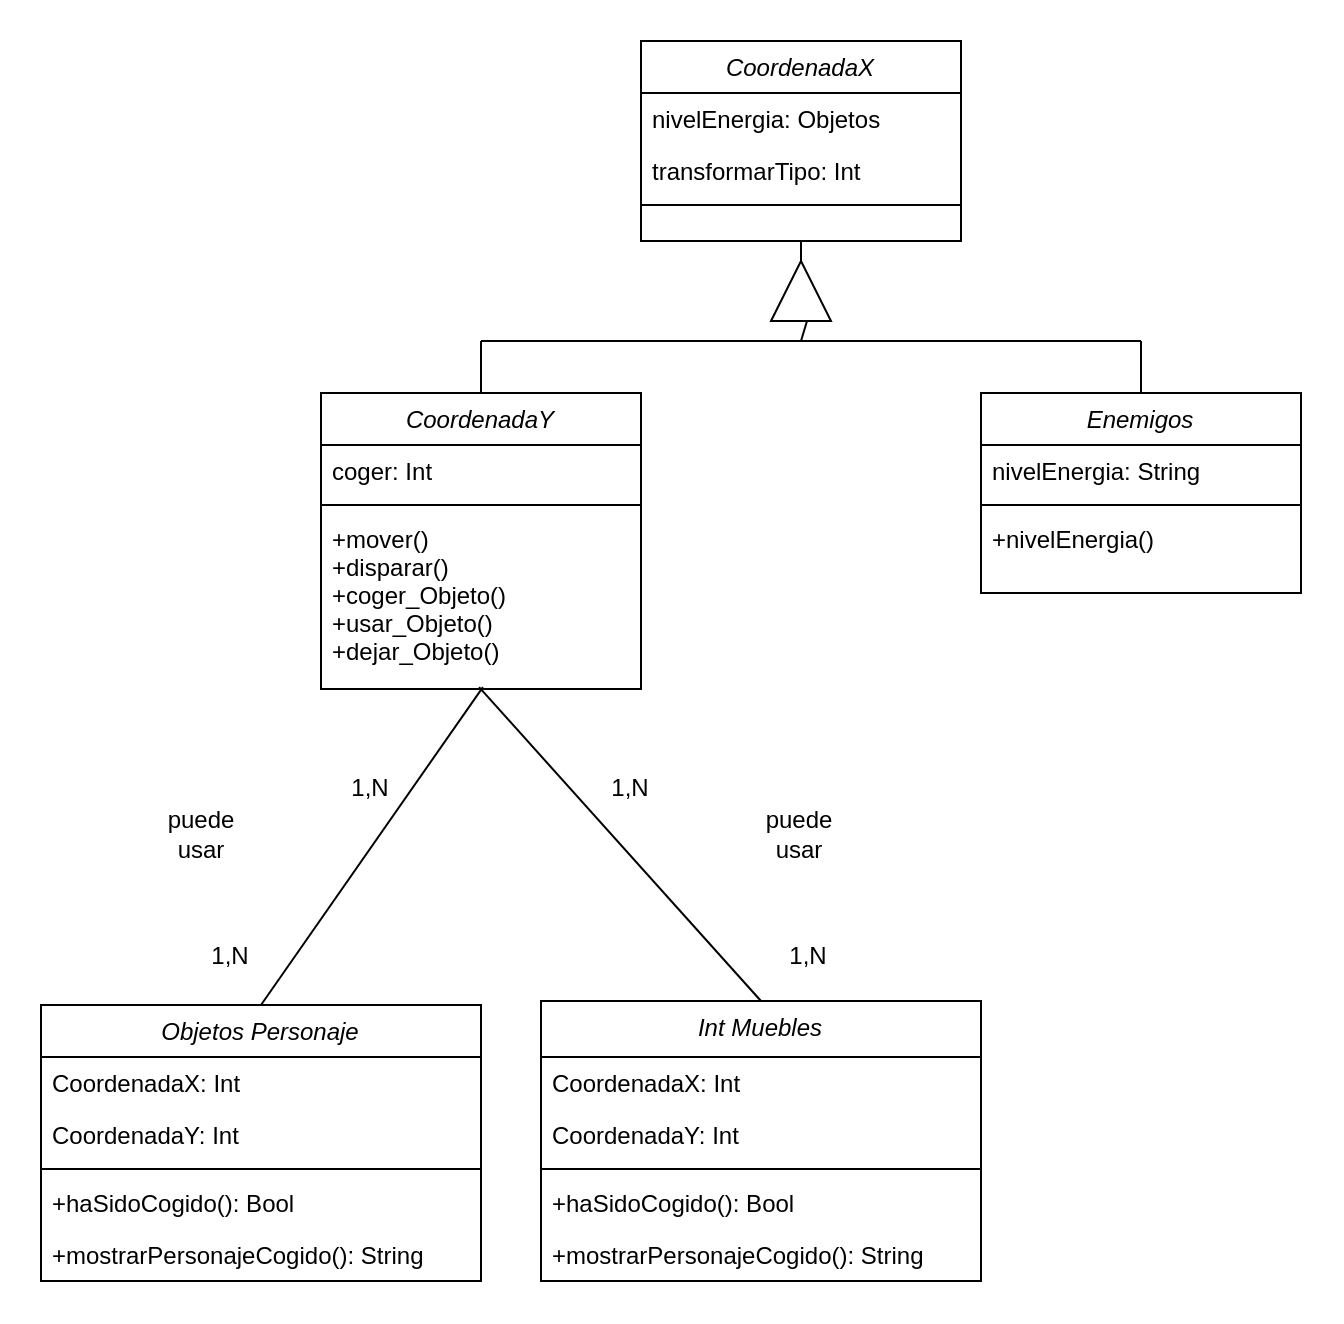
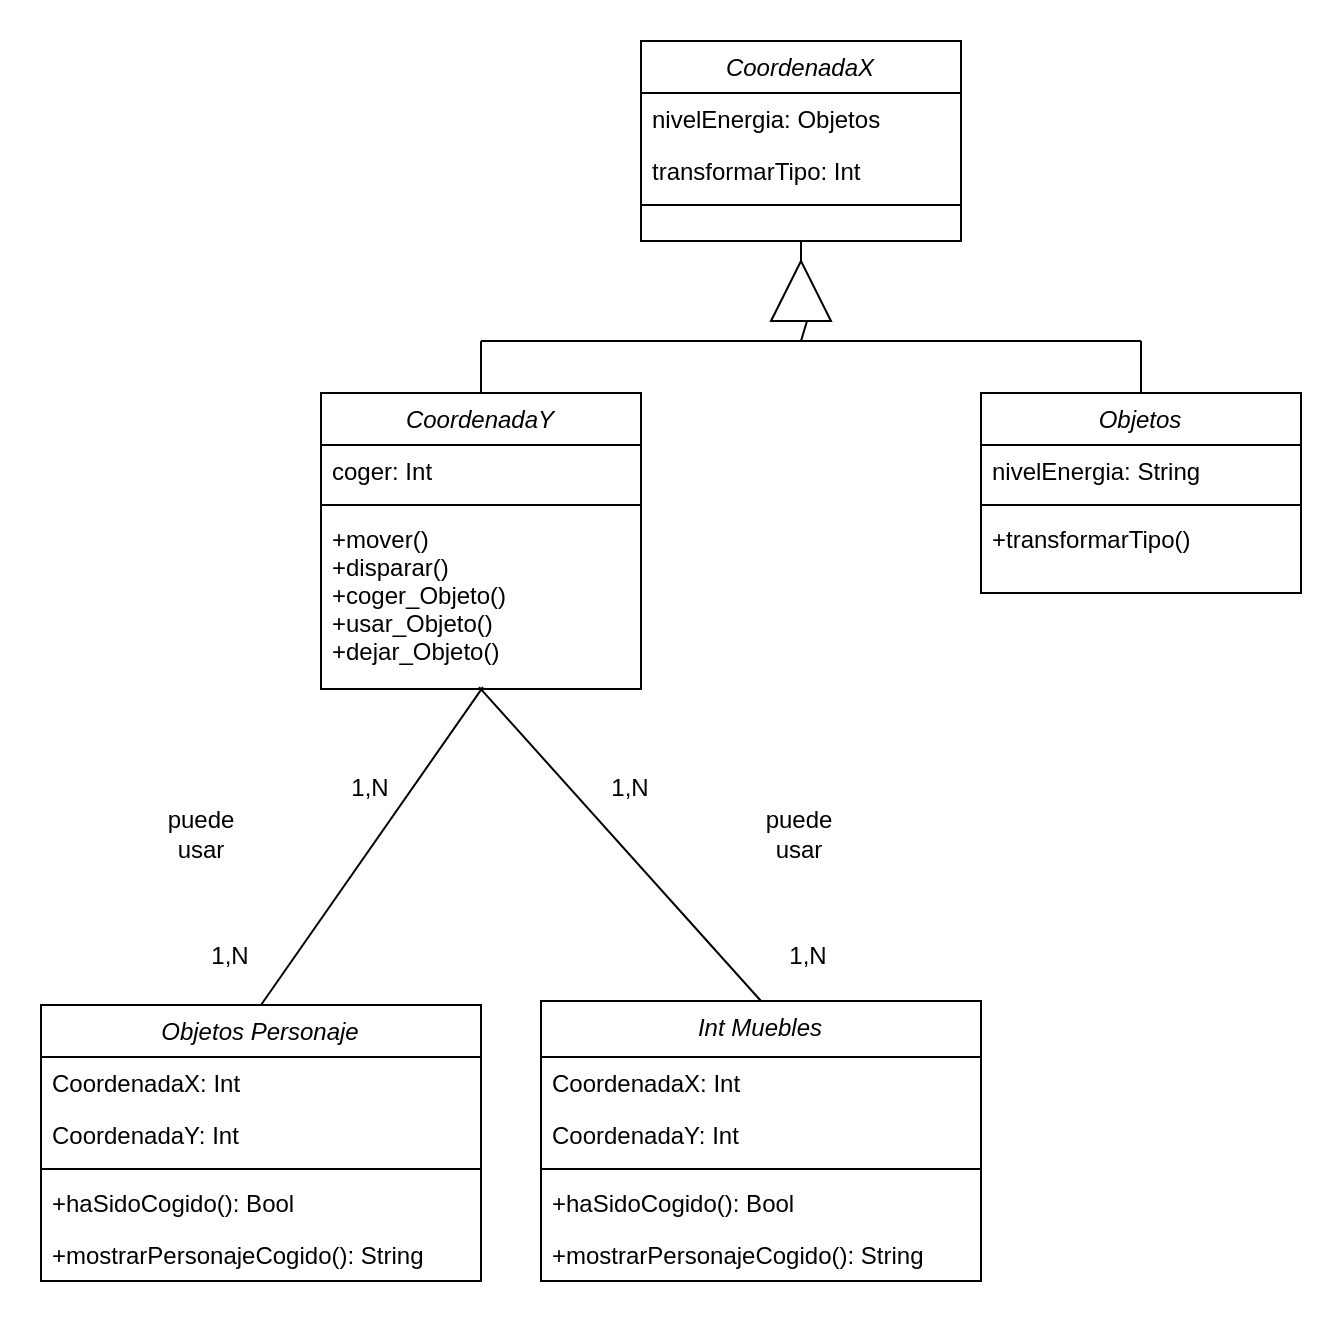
node "Enemigos": label "Enemigos" -> "Objetos"
node "+nivelEnergia()": label "+nivelEnergia()" -> "+transformarTipo()"
